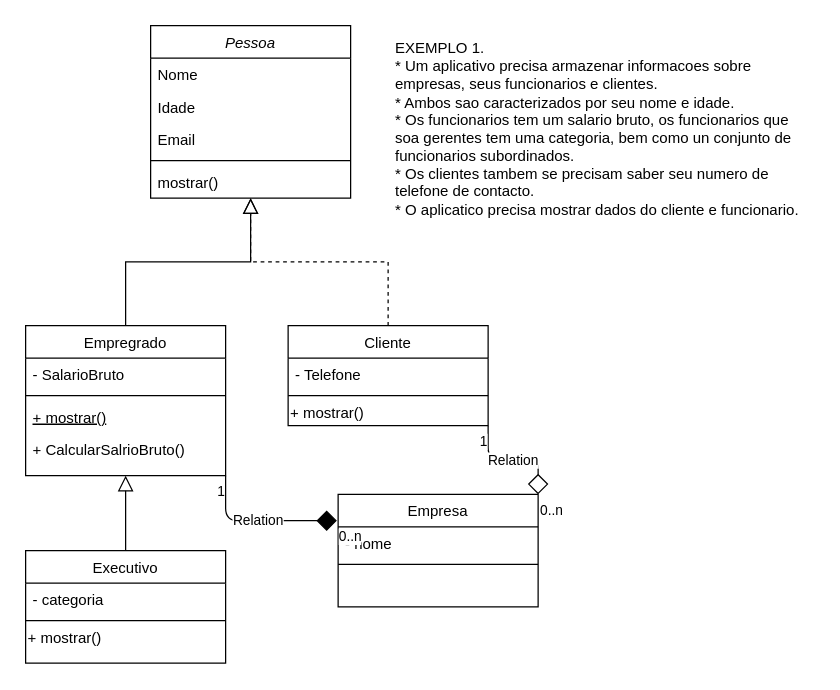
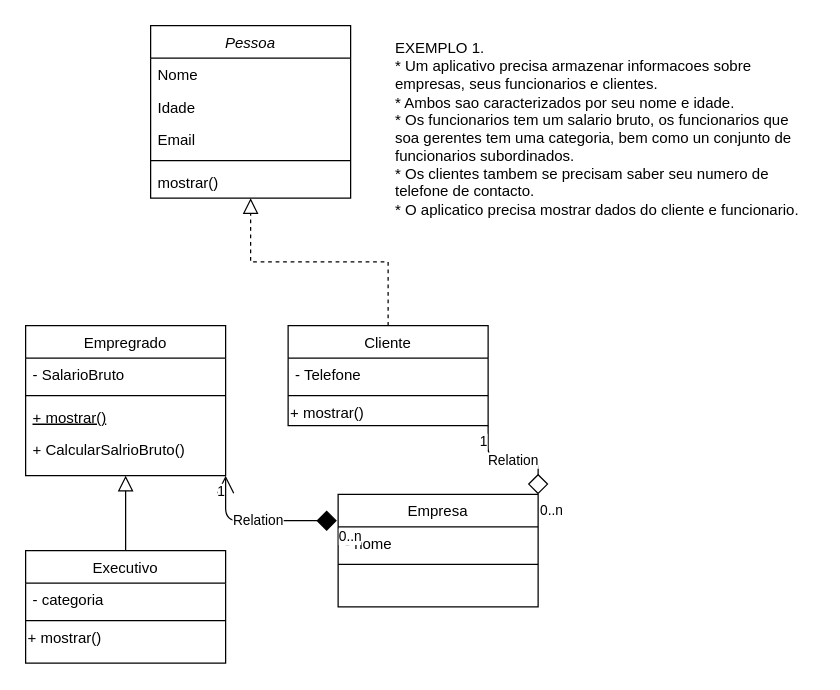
edge "Empregrado" -> "Pessoa": removed
edge "Empregrado" -> "- nome": arrowhead none -> open
